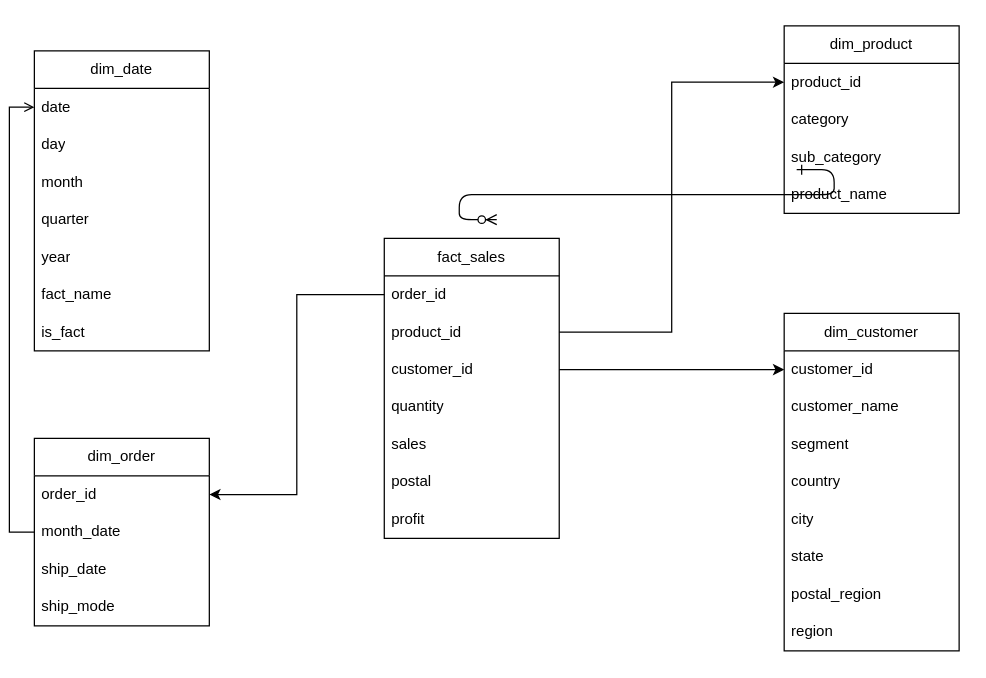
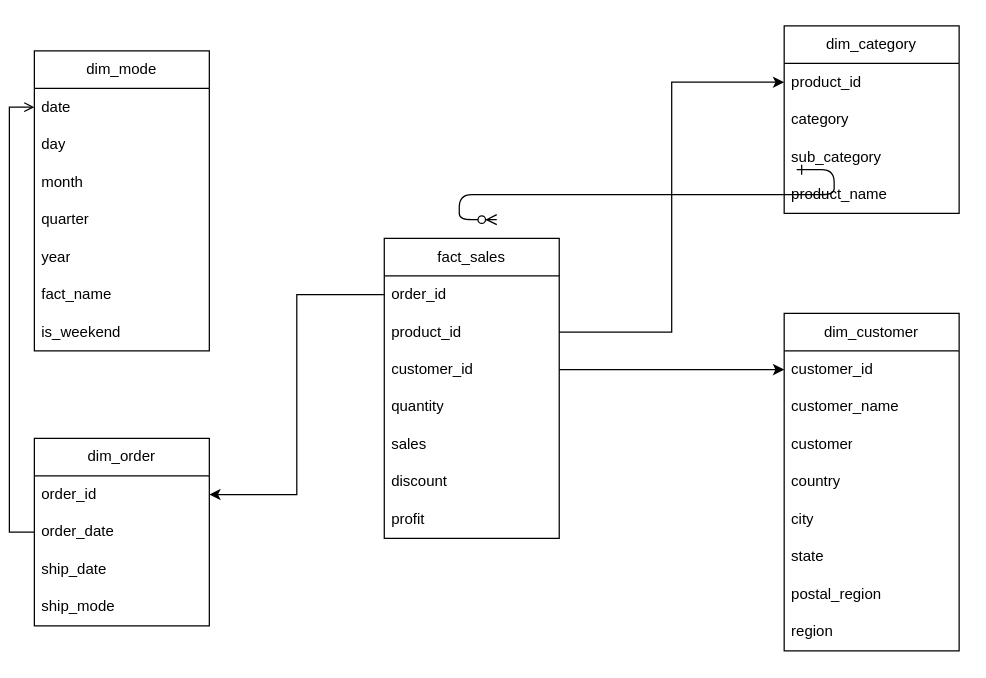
node "dim_product": label "dim_product" -> "dim_category"
node "dim_date": label "dim_date" -> "dim_mode"
node "is_fact": label "is_fact" -> "is_weekend"
node "segment": label "segment" -> "customer"
node "postal": label "postal" -> "discount"
node "month_date": label "month_date" -> "order_date"
